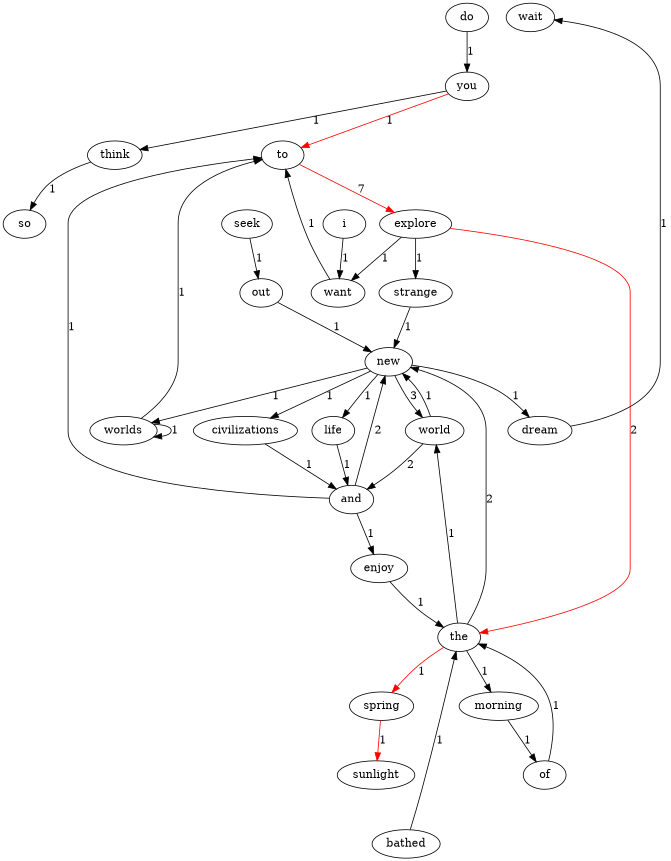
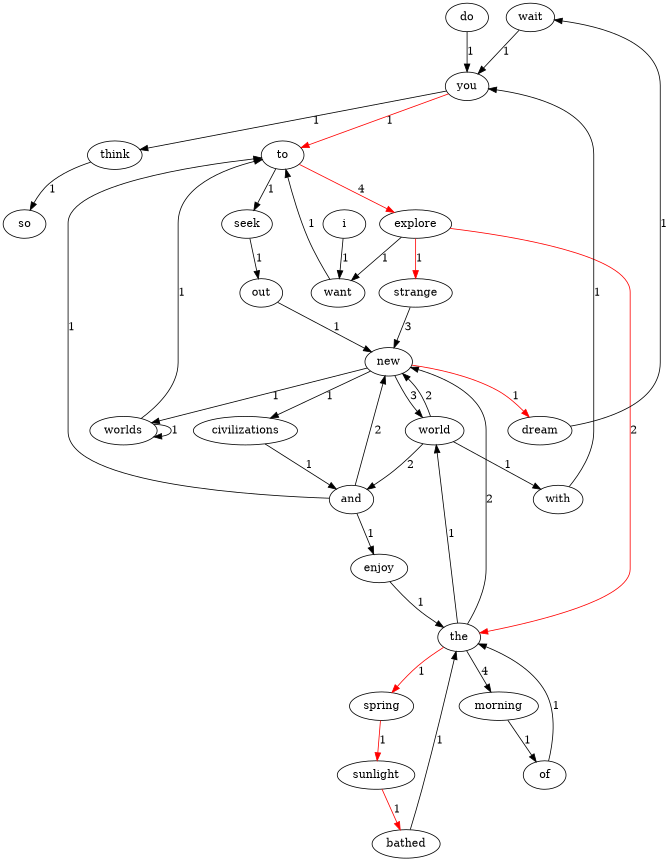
edge "wait" -> "you": added, label "1"
edge "to" -> "seek": added, label "1"
edge "to" -> "explore": label "7" -> "4"
edge "explore" -> "strange": color black -> red
edge "strange" -> "new": label "1" -> "3"
edge "new" -> "dream": color black -> red
edge "world" -> "new": label "1" -> "2"
node "life": removed
node "with": added
edge "the" -> "morning": label "1" -> "4"
edge "sunlight" -> "bathed": added, label "1"
